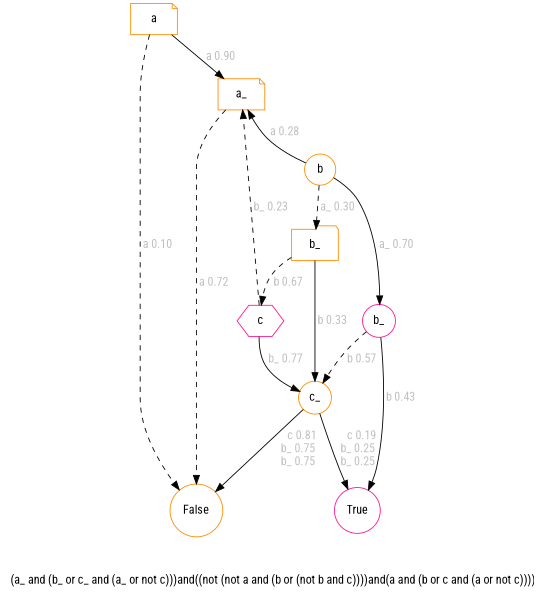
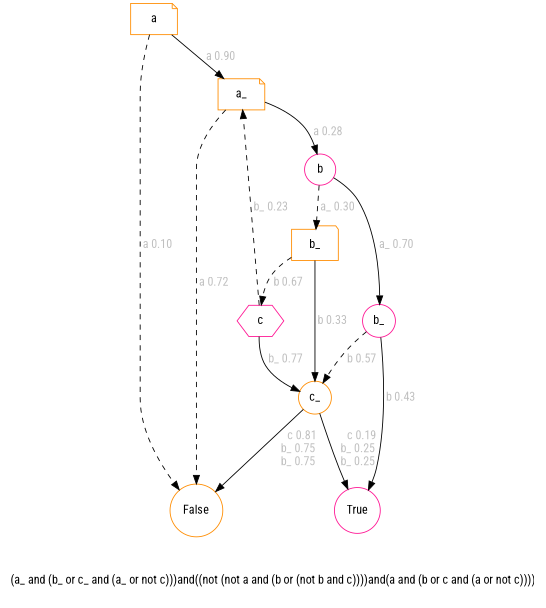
edge "b" -> "a_": reversed
node "b": color darkorange -> deeppink
